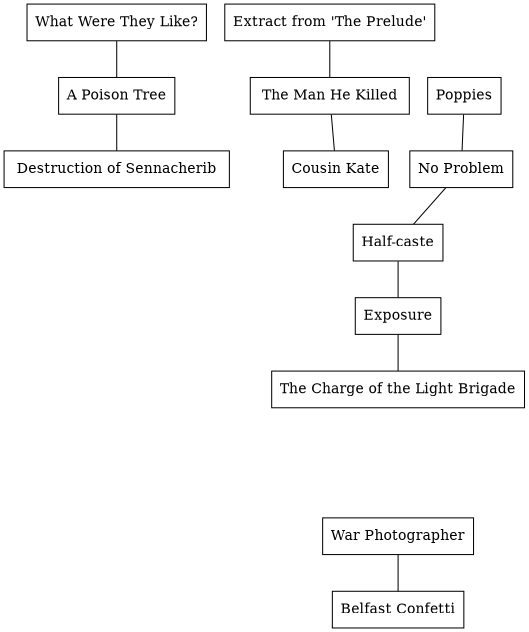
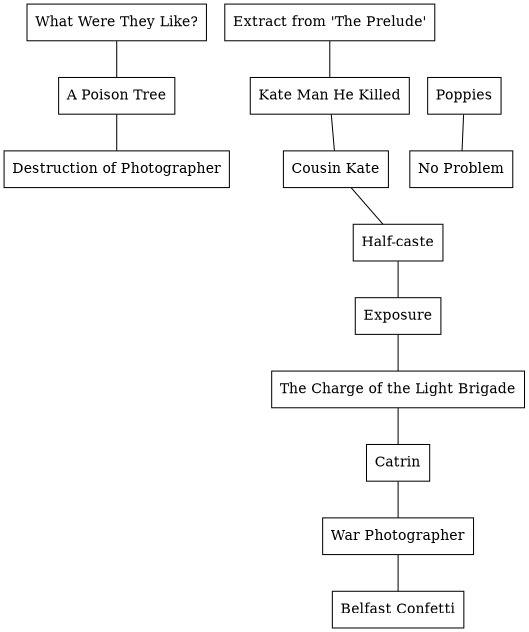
node "The Man He Killed": label "The Man He Killed" -> "Kate Man He Killed"
node "Destruction of Sennacherib": label "Destruction of Sennacherib" -> "Destruction of Photographer"
edge "No Problem" -- "Half-caste": now "Cousin Kate" -- "Half-caste"
node "Catrin": added
